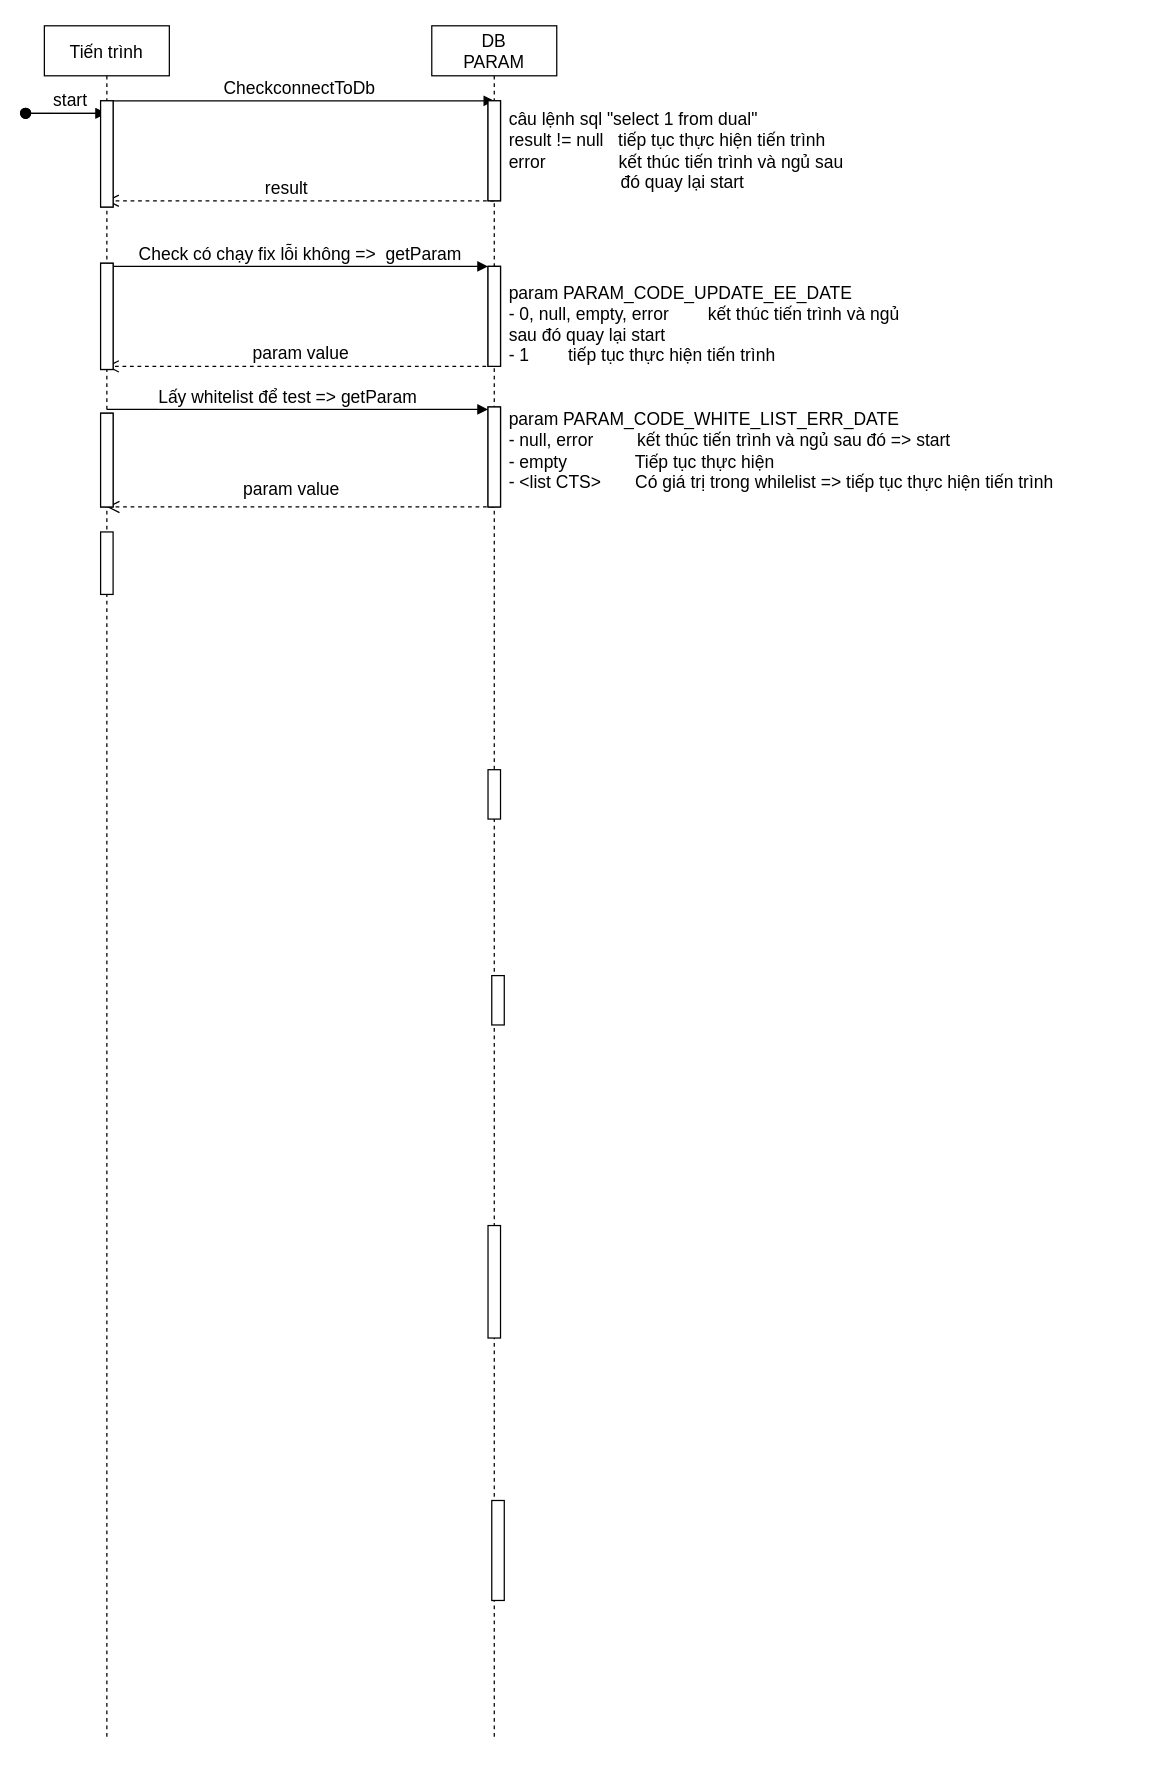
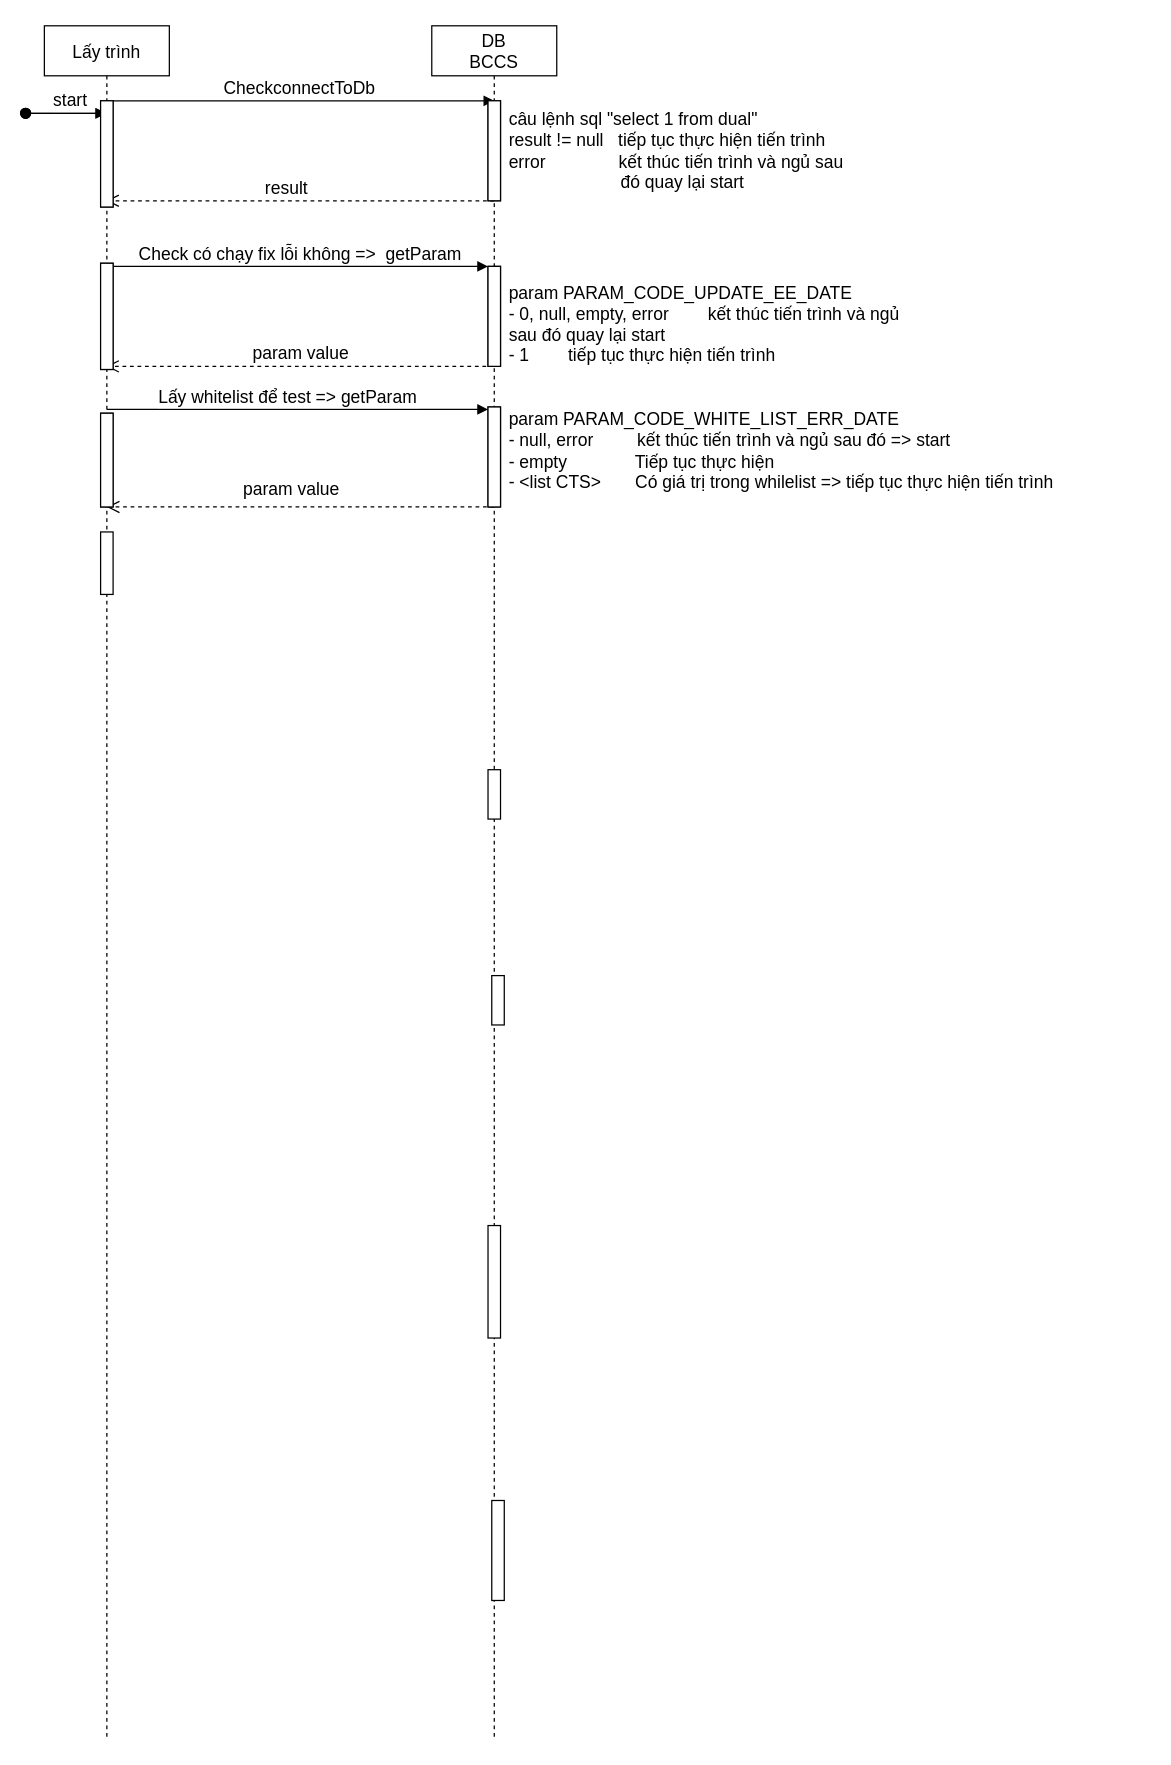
node "DB PARAM": label "DB PARAM" -> "DB BCCS"
node "Tiến trình": label "Tiến trình" -> "Lấy trình"
